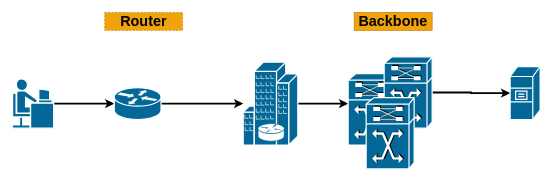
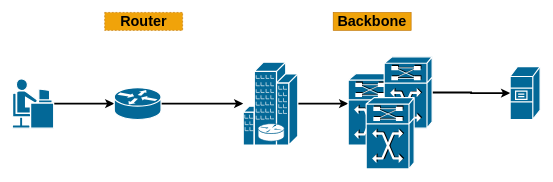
node "Backbone": moved (393, 21) -> (372, 21)
